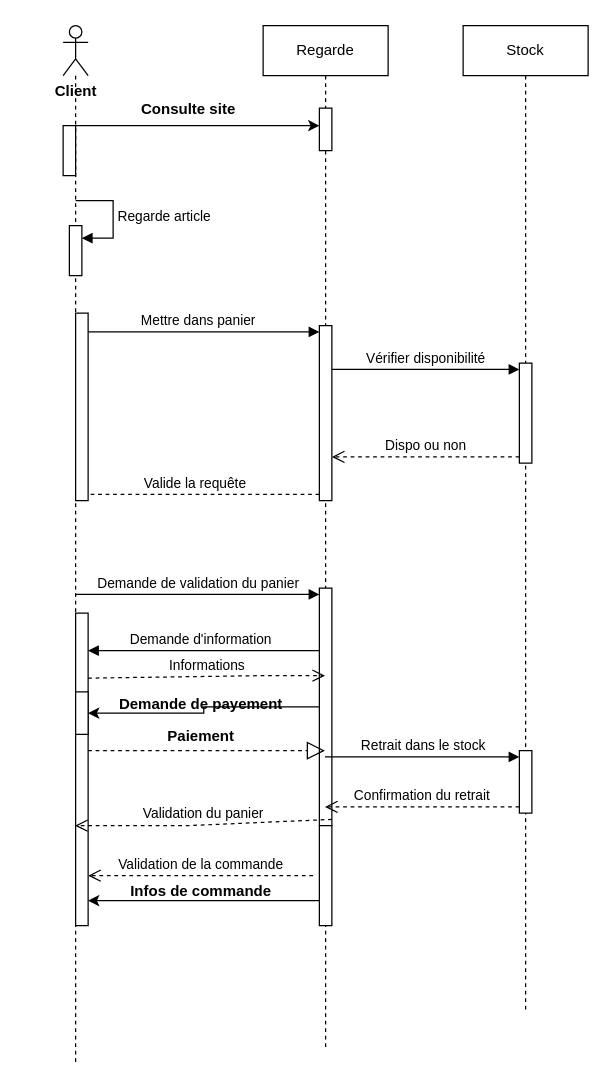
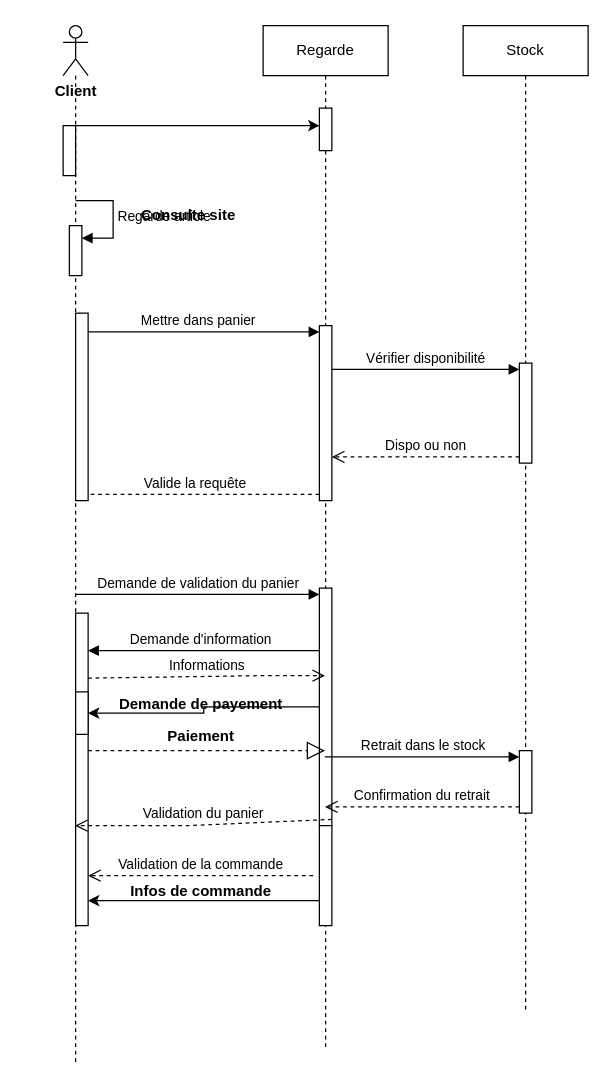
node "Consulte site": moved (188, 109) -> (188, 216)
